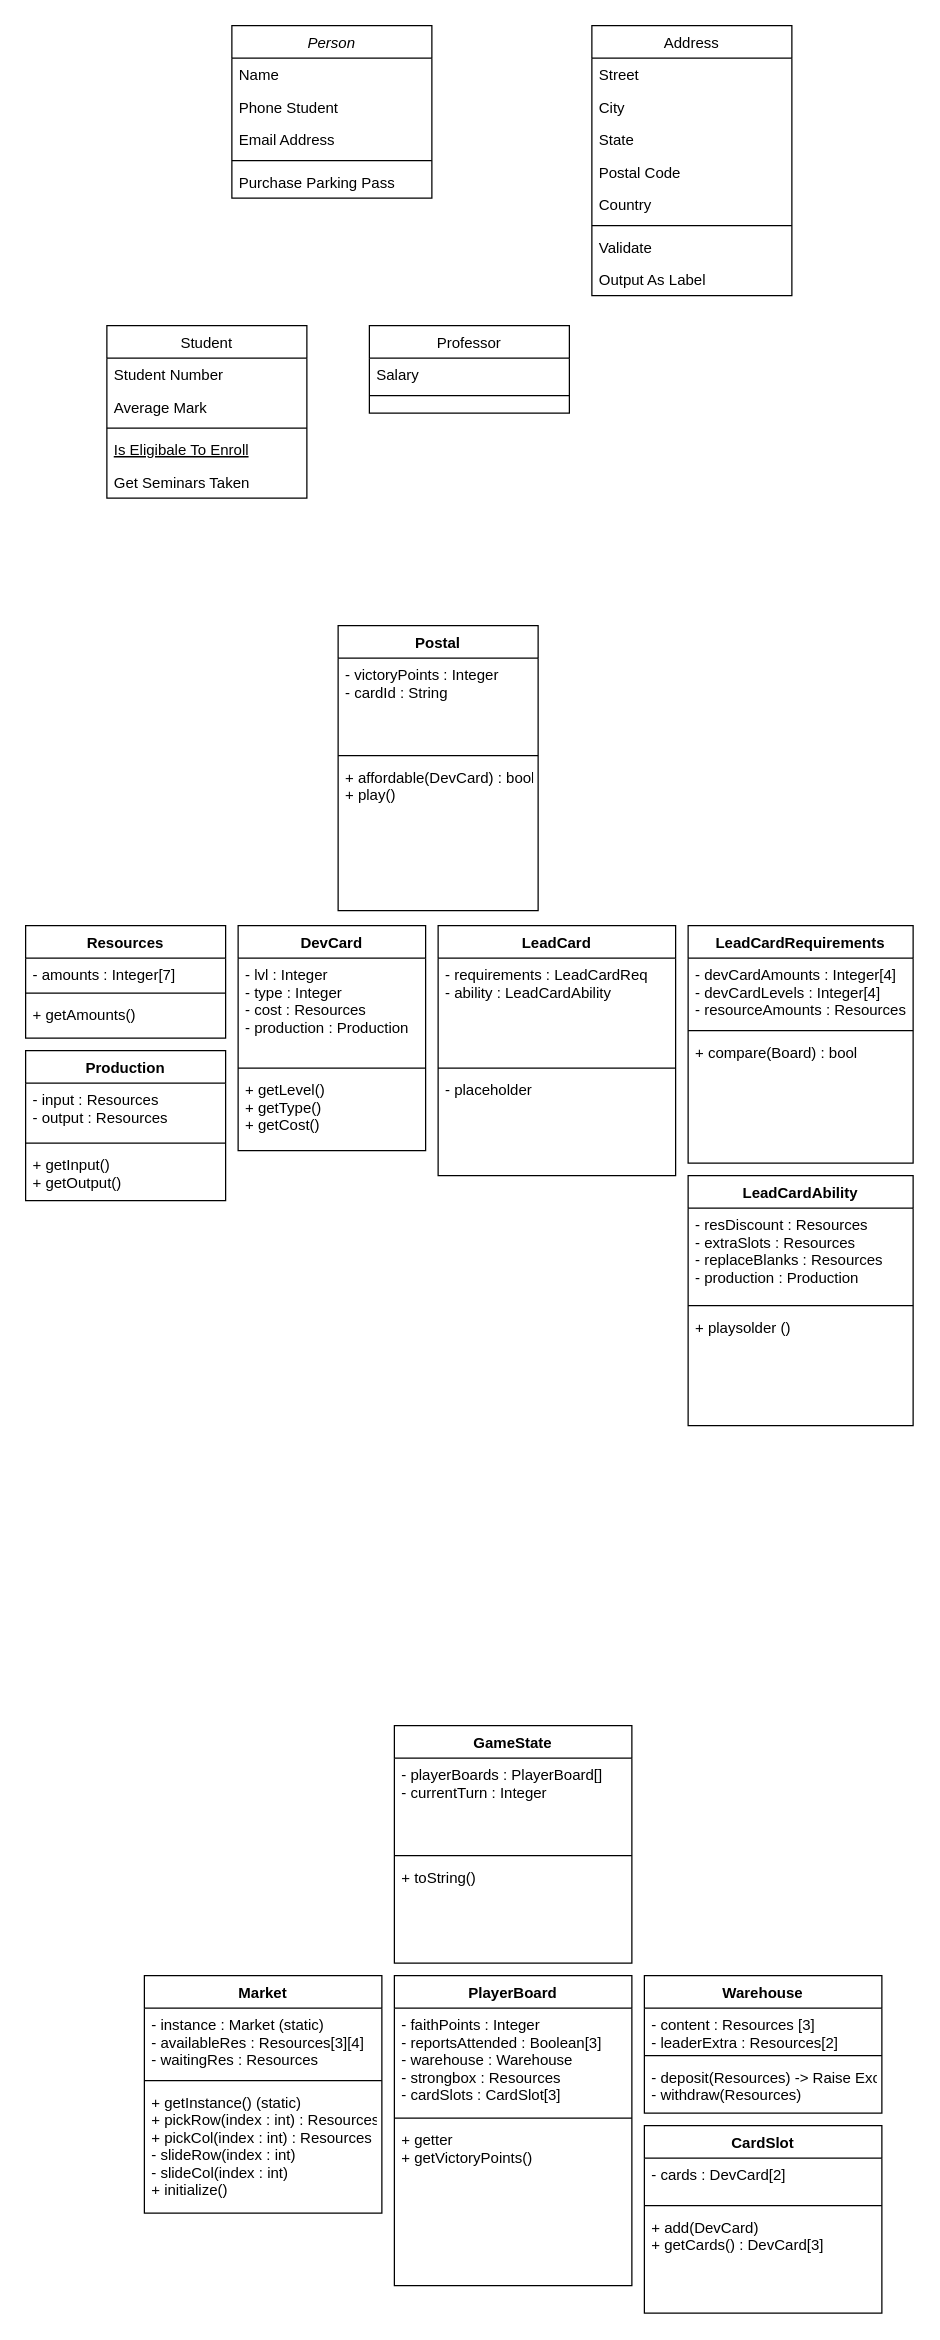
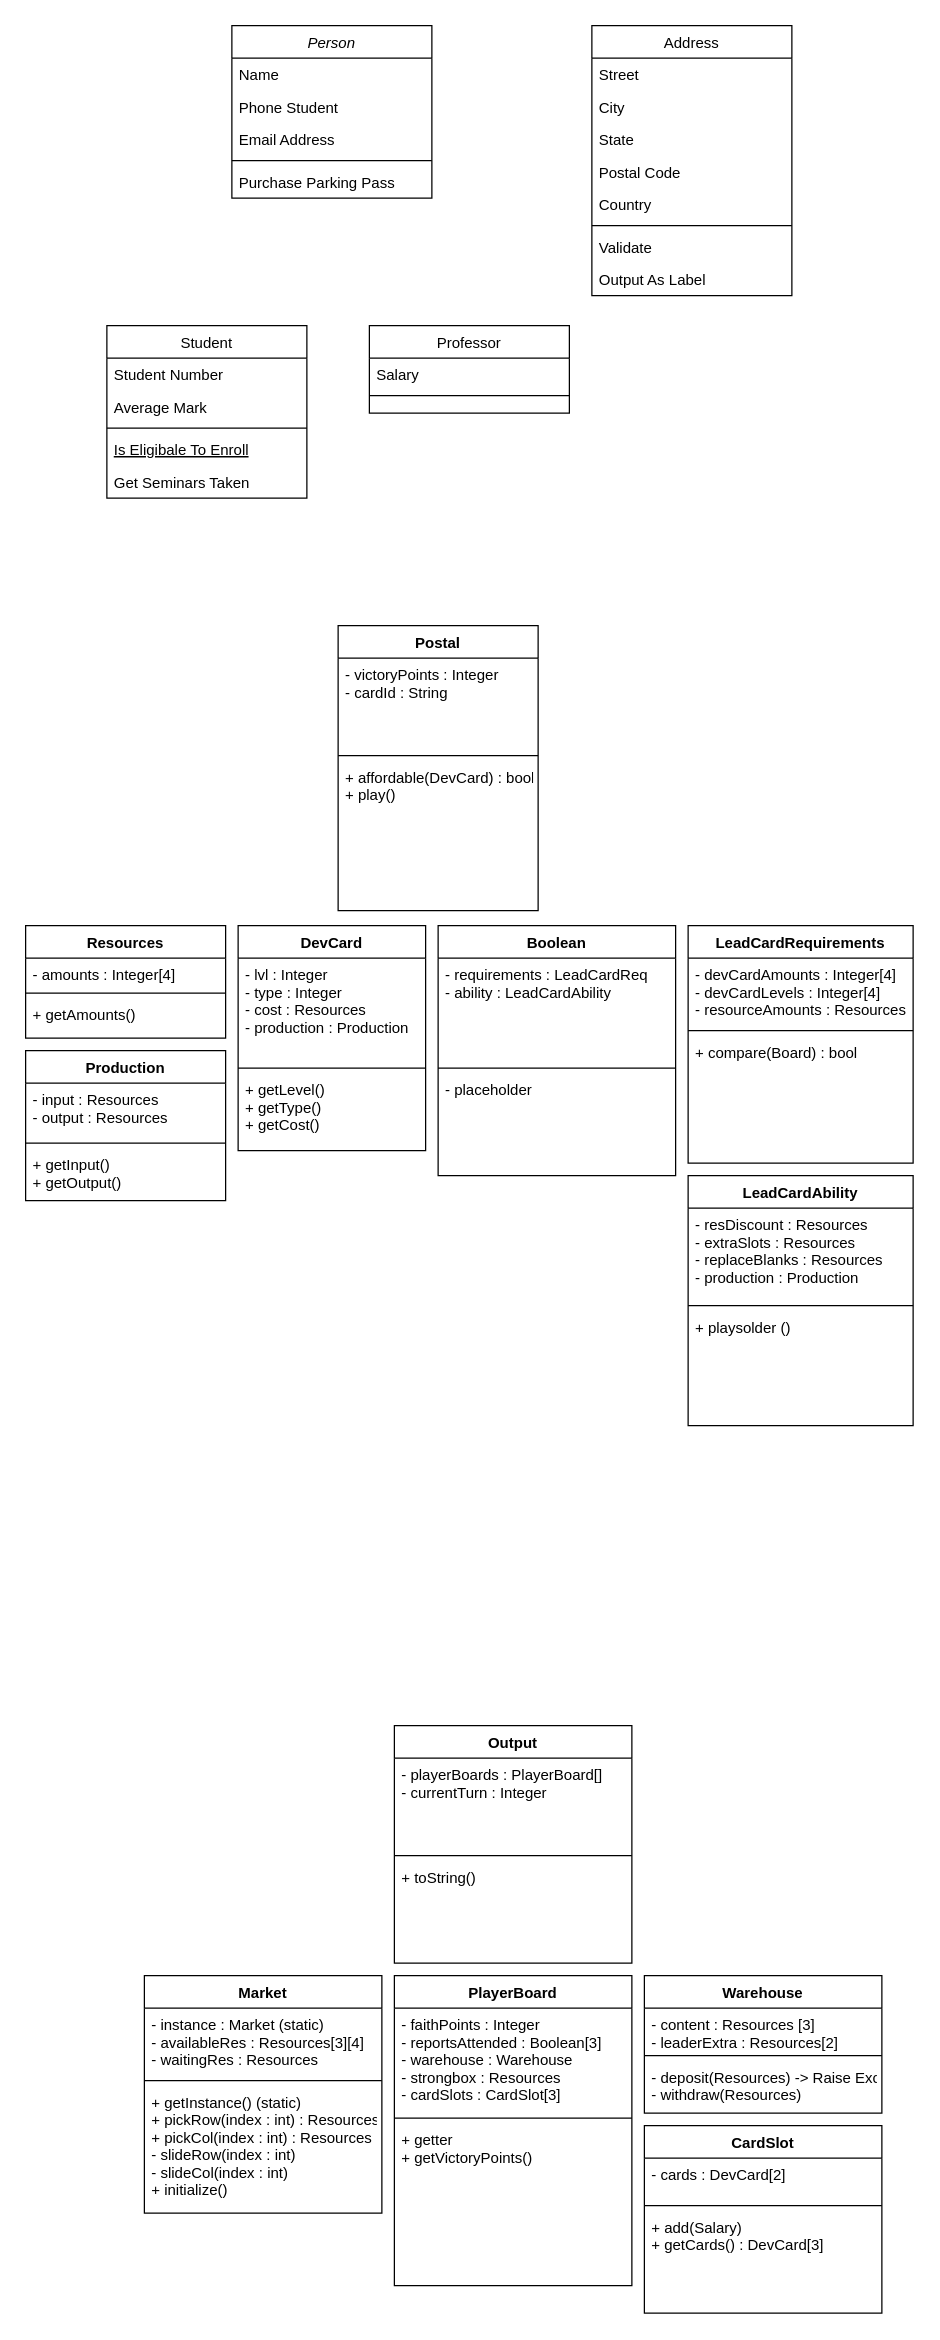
node "LeadCard": label "LeadCard" -> "Boolean"
node "- amounts : Integer[7]": label "- amounts : Integer[7]" -> "- amounts : Integer[4]"
node "GameState": label "GameState" -> "Output"
node "+ add(DevCard) + getCards() : DevCard[3]": label "+ add(DevCard) + getCards() : DevCard[3]" -> "+ add(Salary) + getCards() : DevCard[3]"
